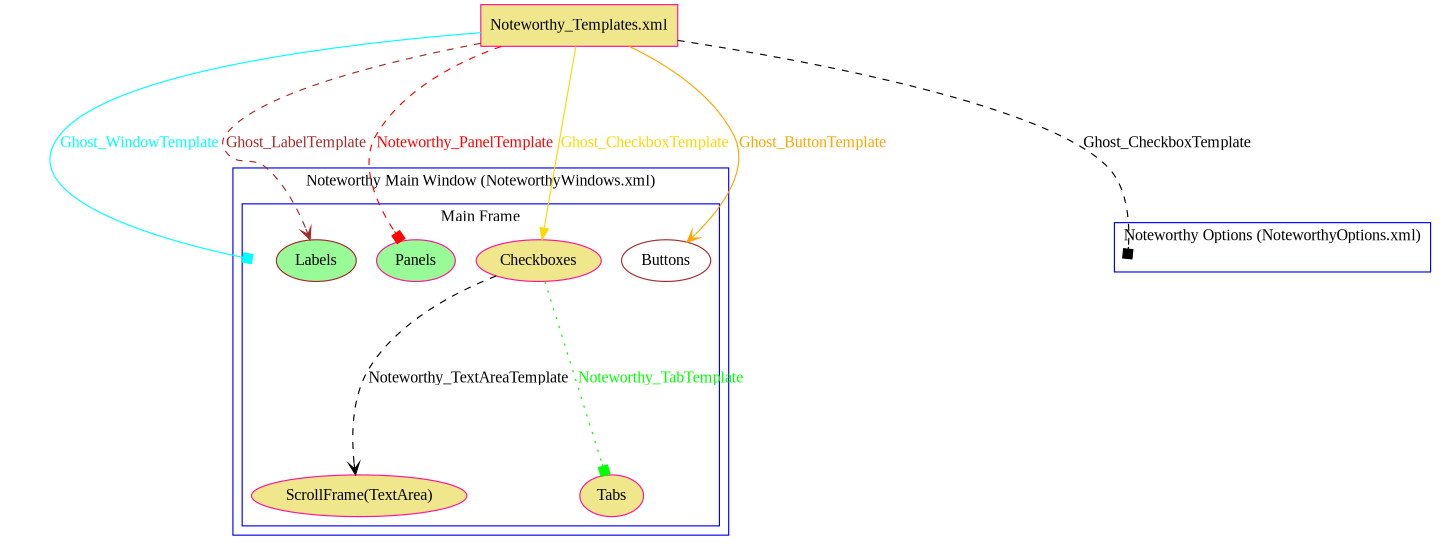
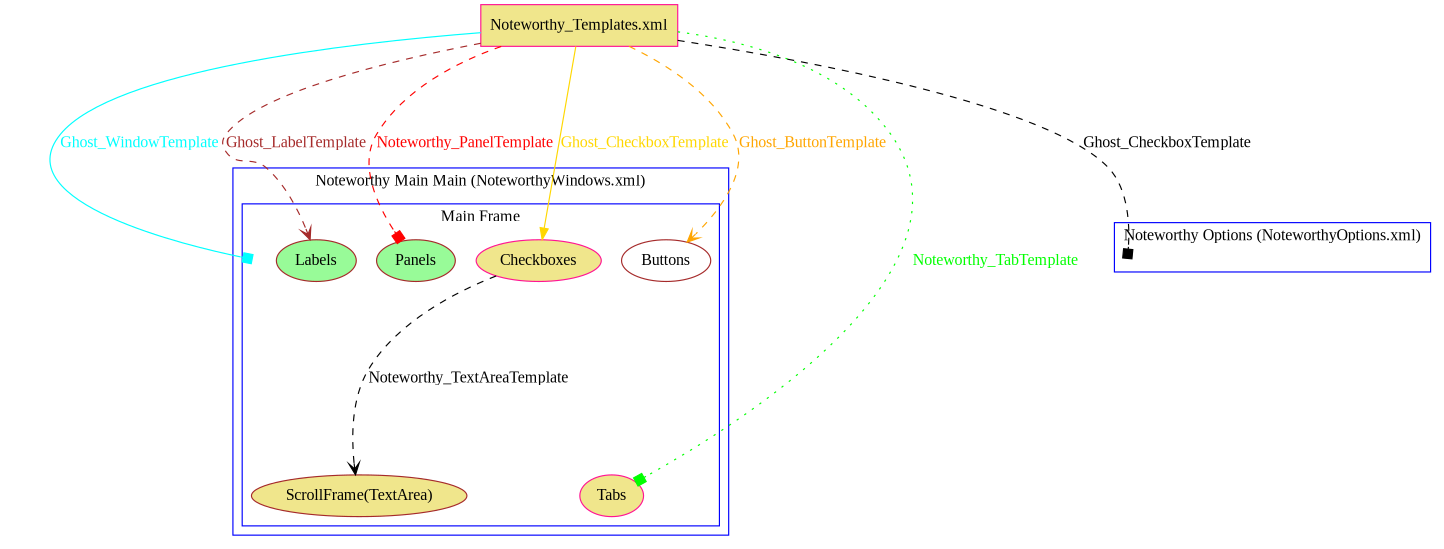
edge "Noteworthy_Templates.xml" -> "Buttons": style solid -> dashed
cluster "Noteworthy Main Window (NoteworthyWindows.xml)": label "Noteworthy Main Window (NoteworthyWindows.xml)" -> "Noteworthy Main Main (NoteworthyWindows.xml)"
node "Panels": color deeppink -> brown
edge "Checkboxes" -> "Tabs": now "Noteworthy_Templates.xml" -> "Tabs"
node "ScrollFrame(TextArea)": color deeppink -> brown
